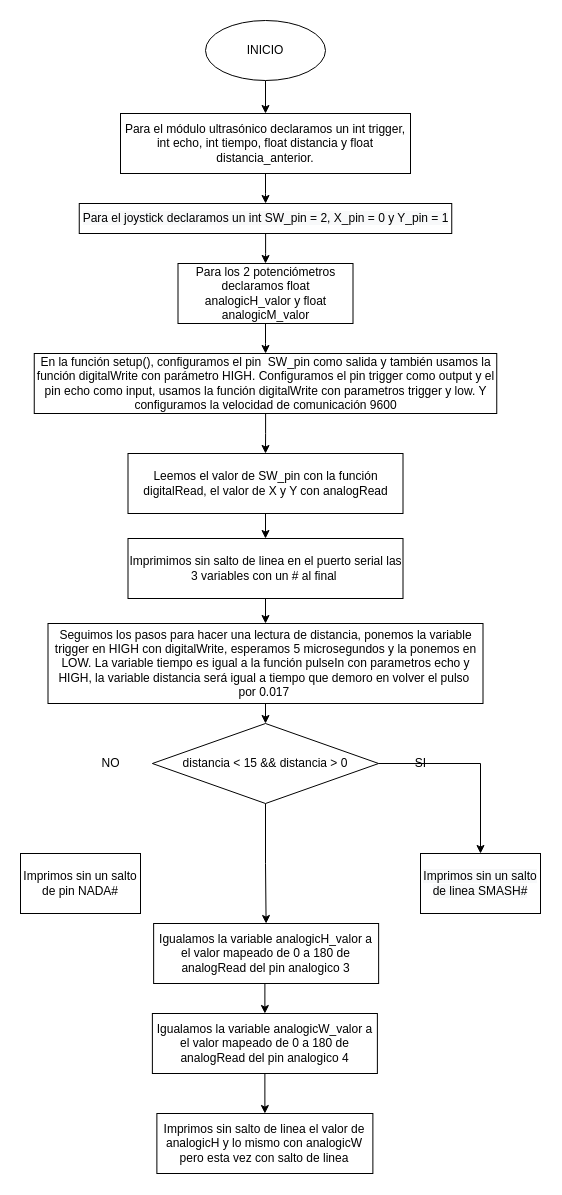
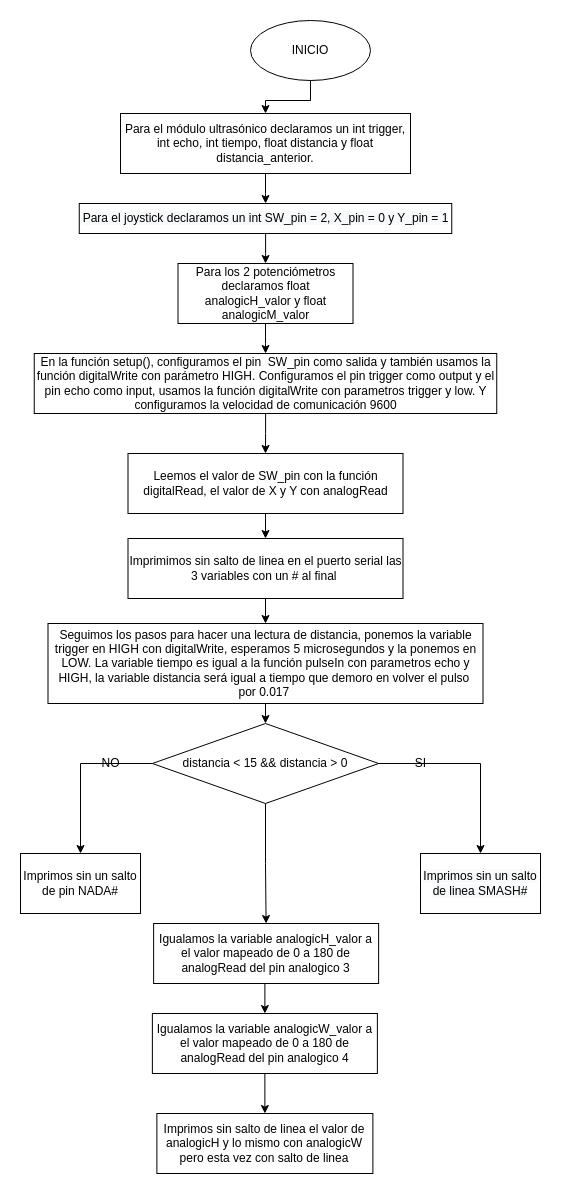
node "INICIO": moved (266, 51) -> (311, 51)
edge "distancia < 15 && distancia > 0" -> "Imprimos sin un salto de pin NADA#": added
